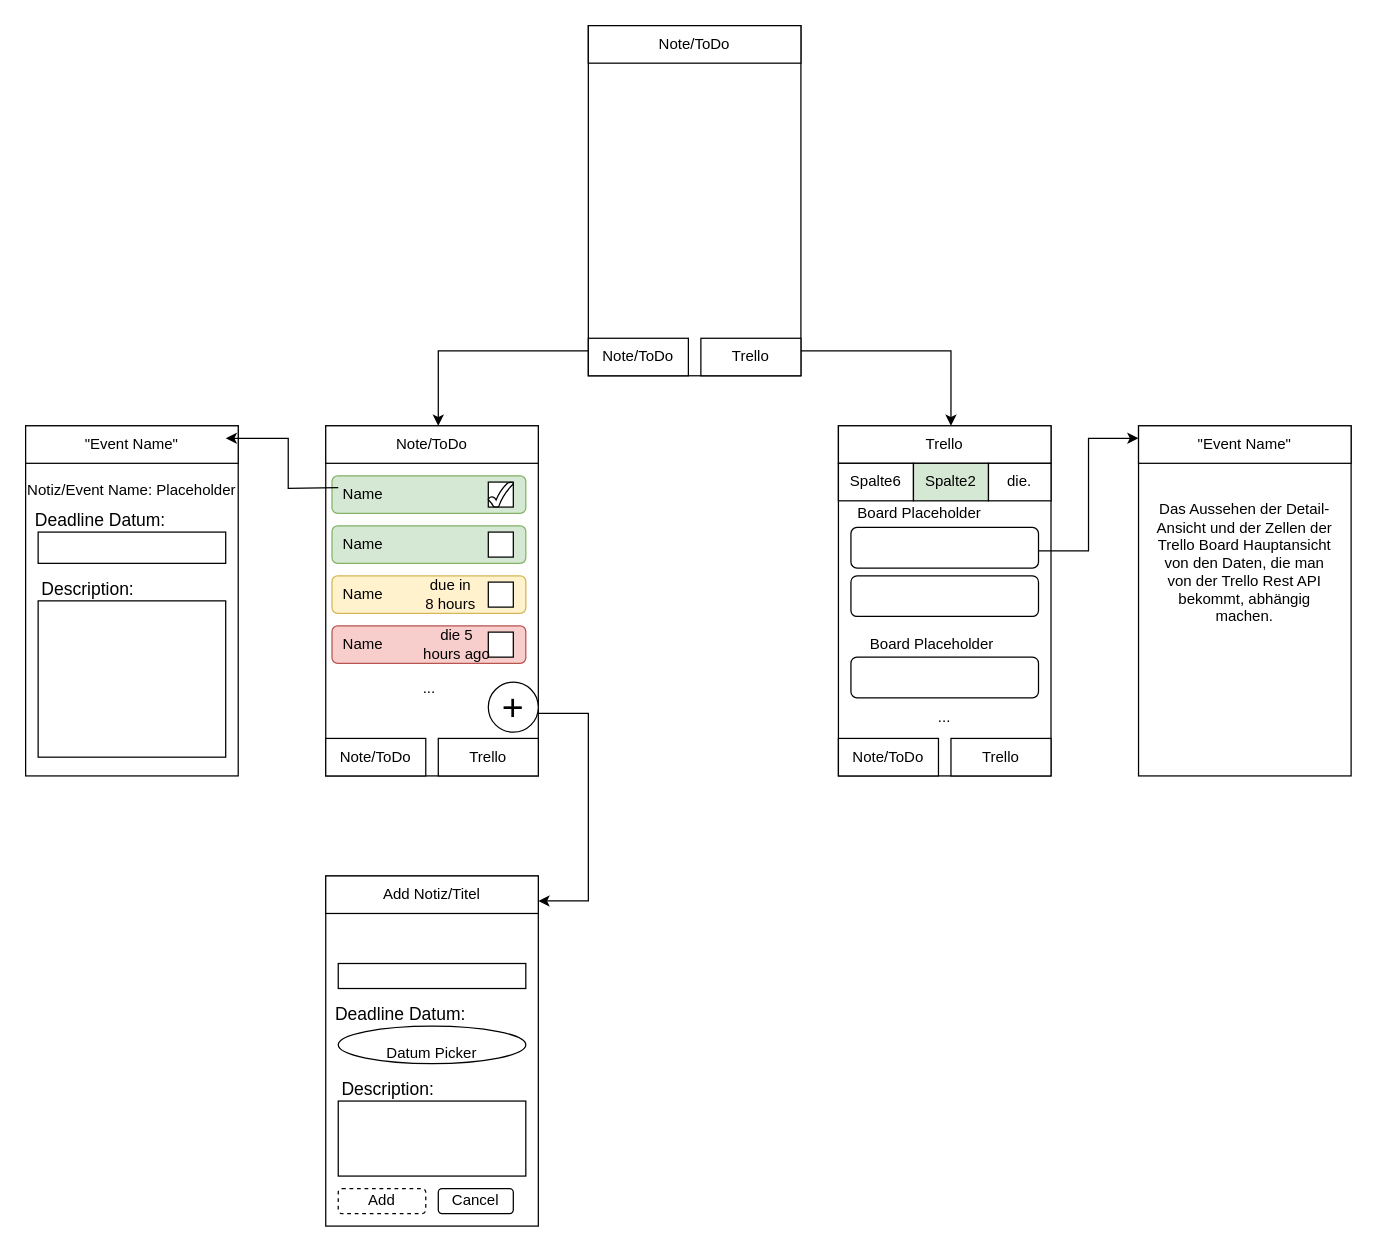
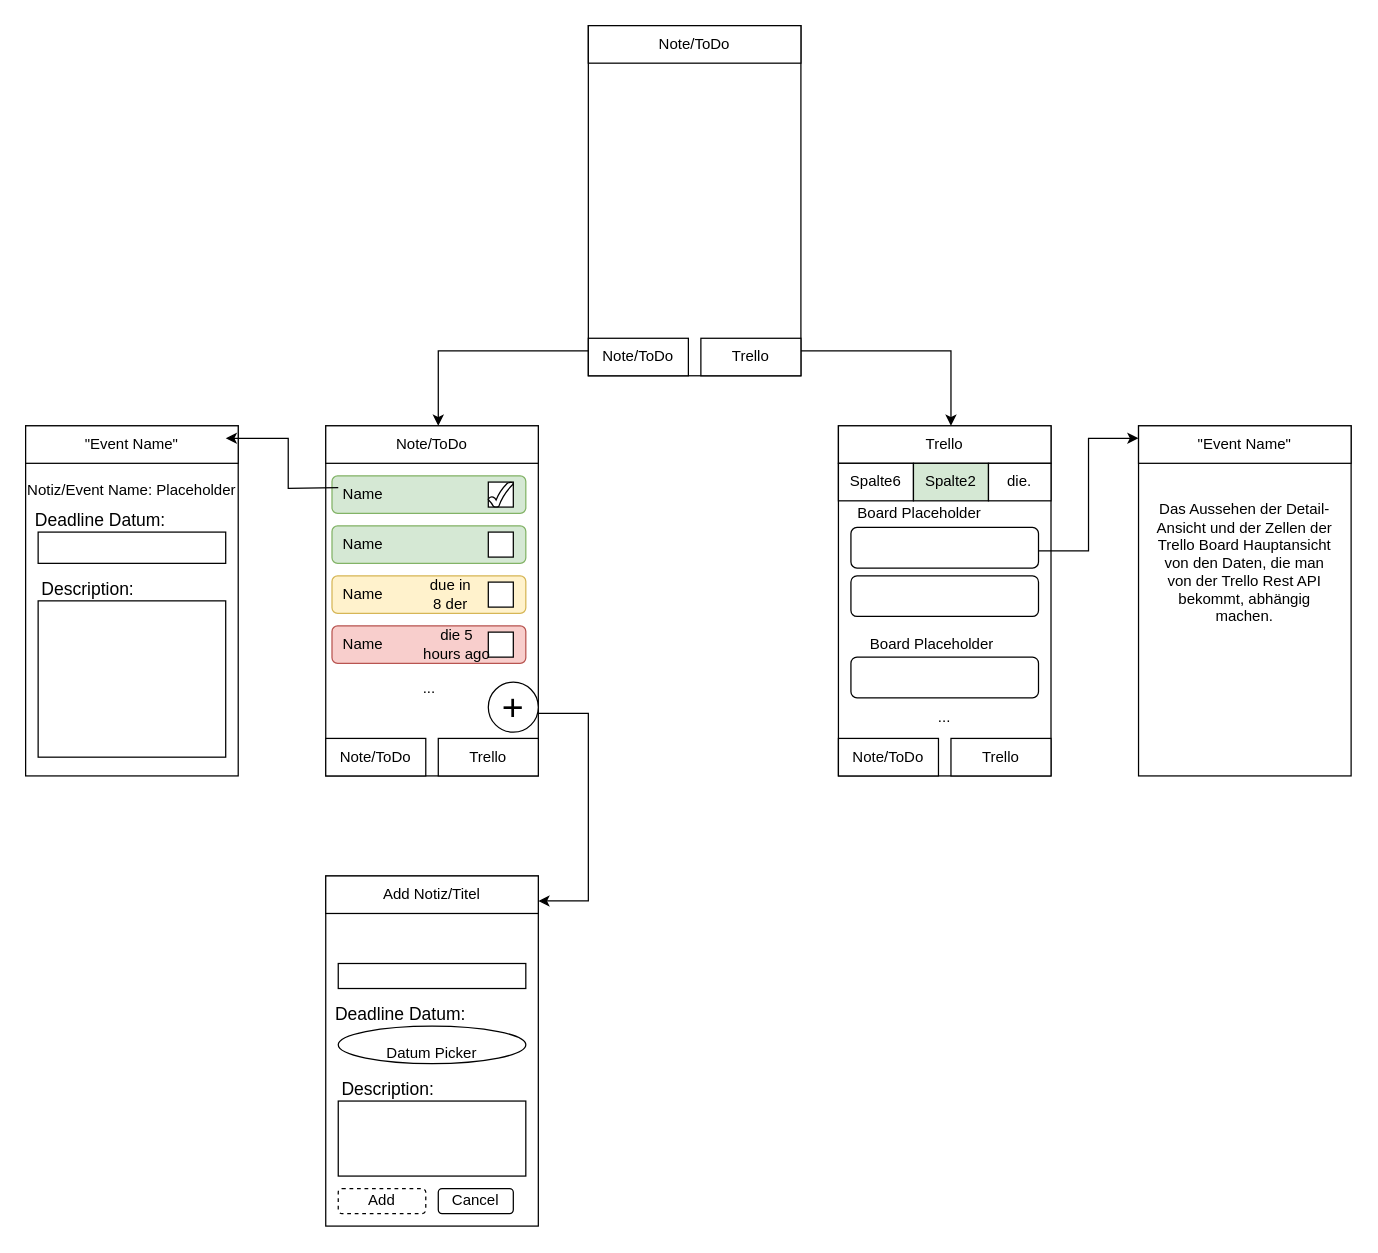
node "due in 8 hours": label "due in 8 hours" -> "due in 8 der"
